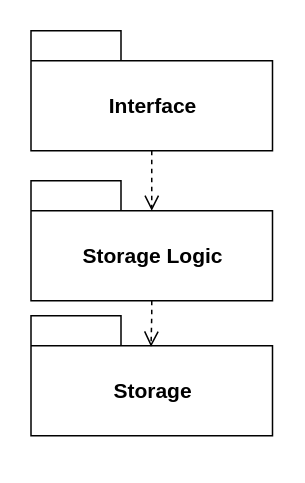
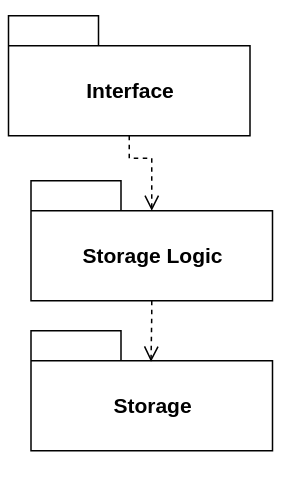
node "Interface": moved (152, 91) -> (129, 76)
node "Storage": moved (152, 376) -> (152, 391)
